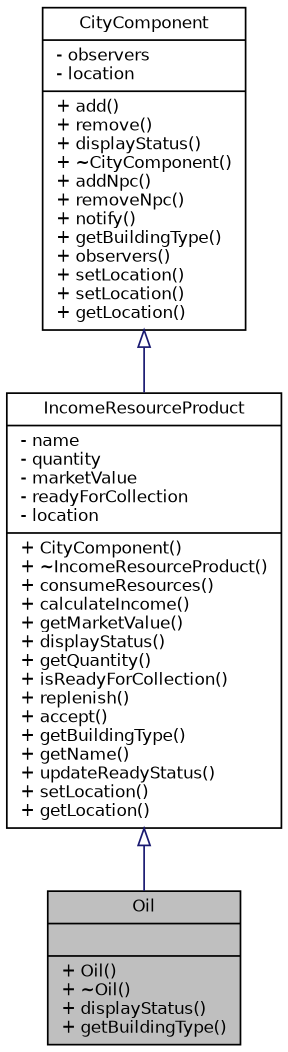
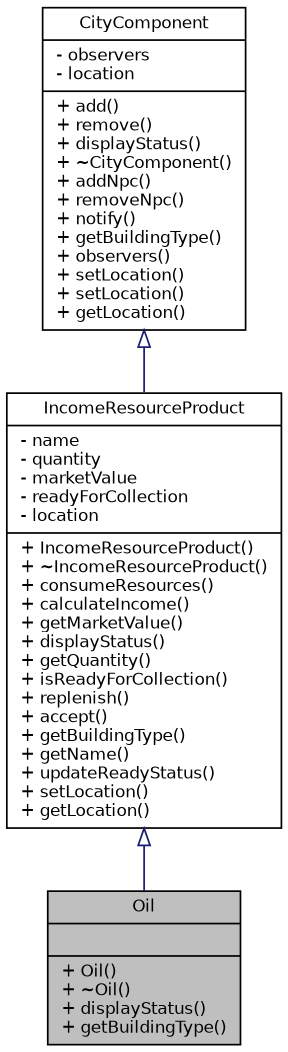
node "IncomeResourceProduct": text "+ CityComponent()" -> "+ IncomeResourceProduct()"
